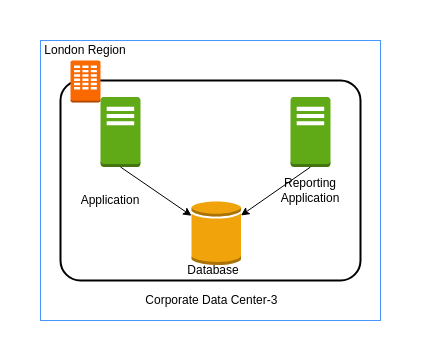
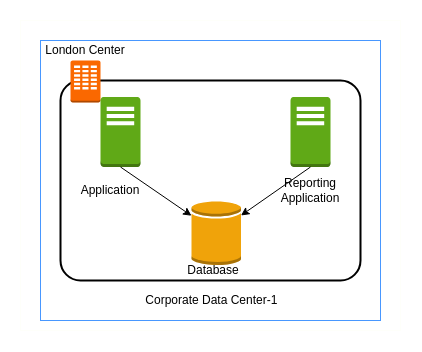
node "London Region": label "London Region" -> "London Center"
node "Application": moved (111, 201) -> (111, 191)
node "Corporate Data Center-3": label "Corporate Data Center-3" -> "Corporate Data Center-1"
